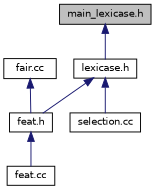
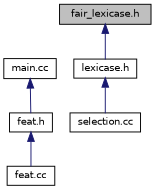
node "main_lexicase.h": label "main_lexicase.h" -> "fair_lexicase.h"
node "fair.cc": label "fair.cc" -> "main.cc"
edge "feat.h" -> "lexicase.h": removed
